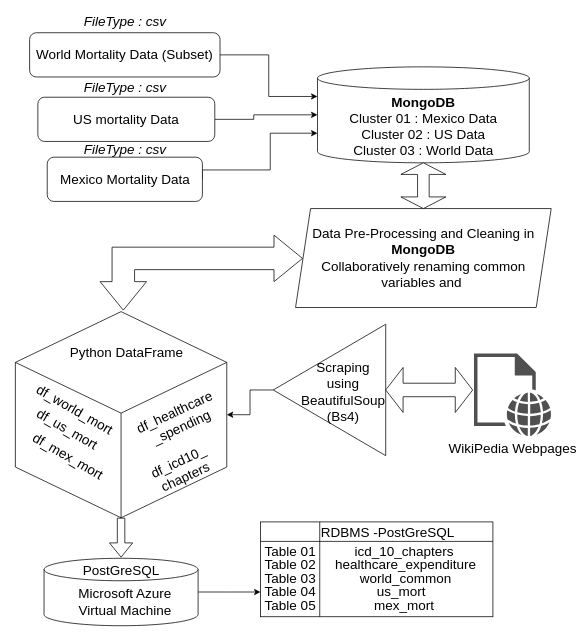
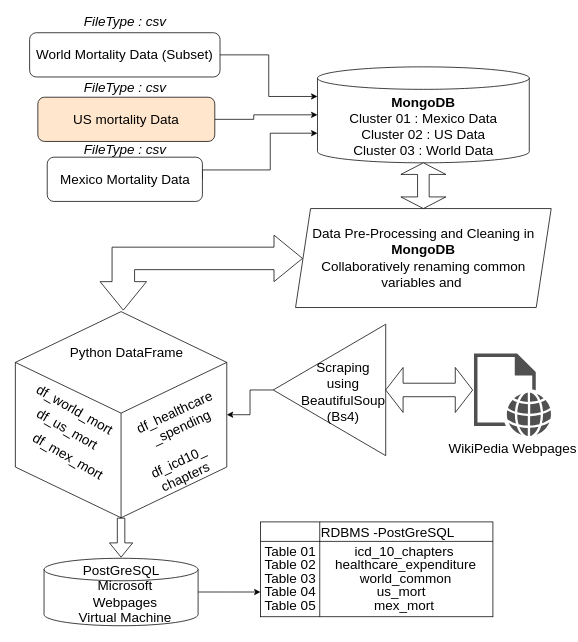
node "US mortality Data": fillcolor #ffffff -> #ffe6cc
node "Microsoft Azure Virtual Machine": label "Microsoft Azure Virtual Machine" -> "Microsoft Webpages Virtual Machine"
